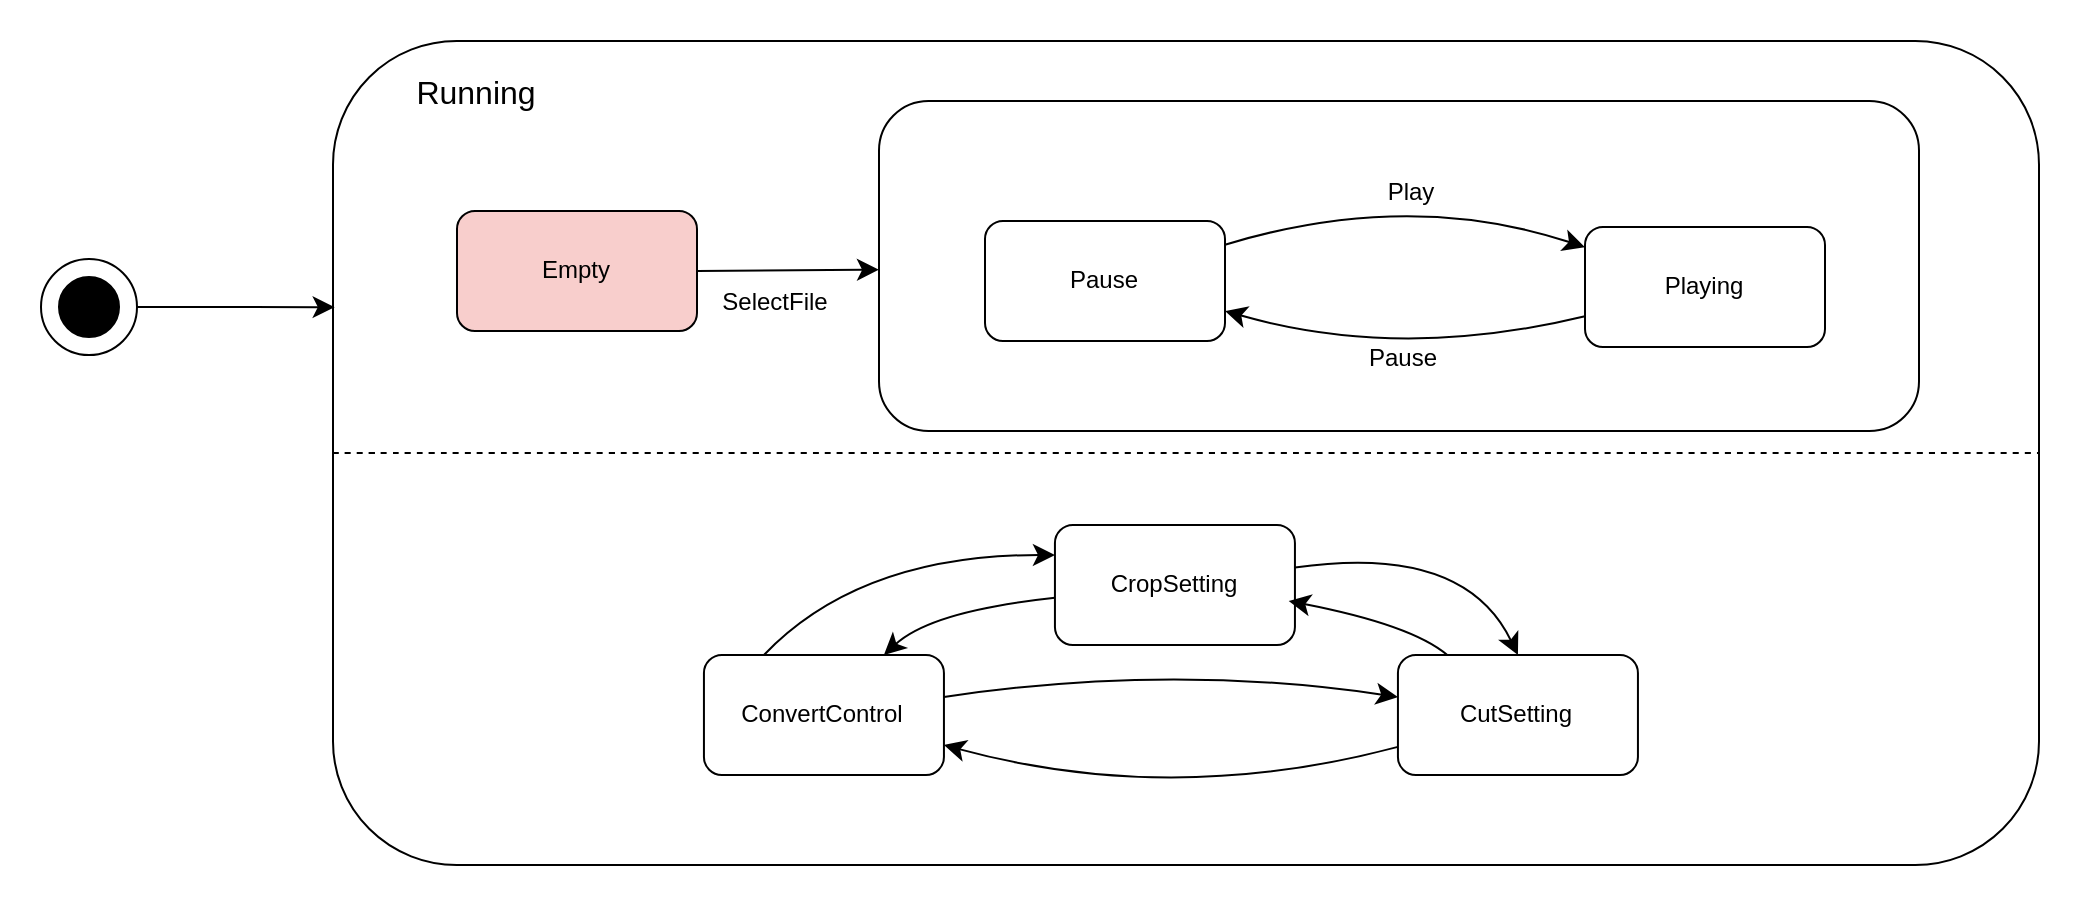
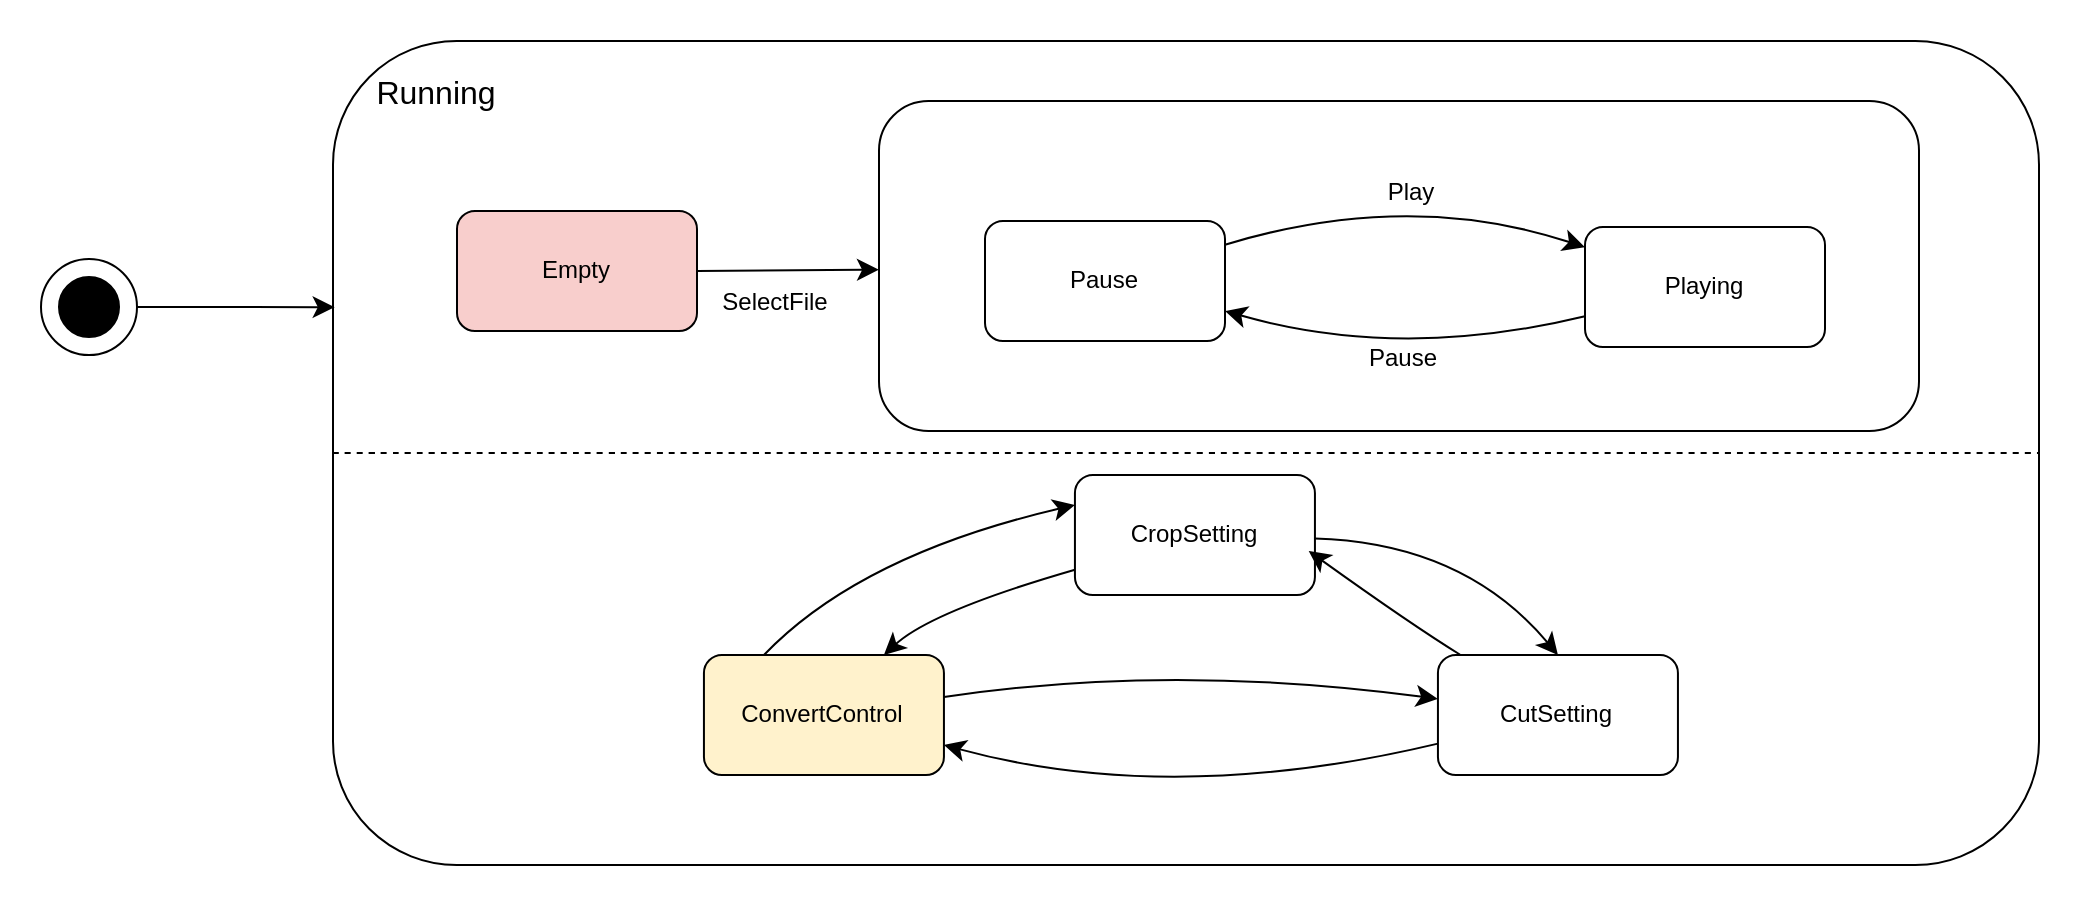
node "Running": moved (478, 93) -> (438, 93)
node "CropSetting": moved (1175, 585) -> (1195, 535)
node "ConvertControl": fillcolor #ffffff -> #fff2cc
node "CutSetting": moved (1518, 715) -> (1558, 715)
